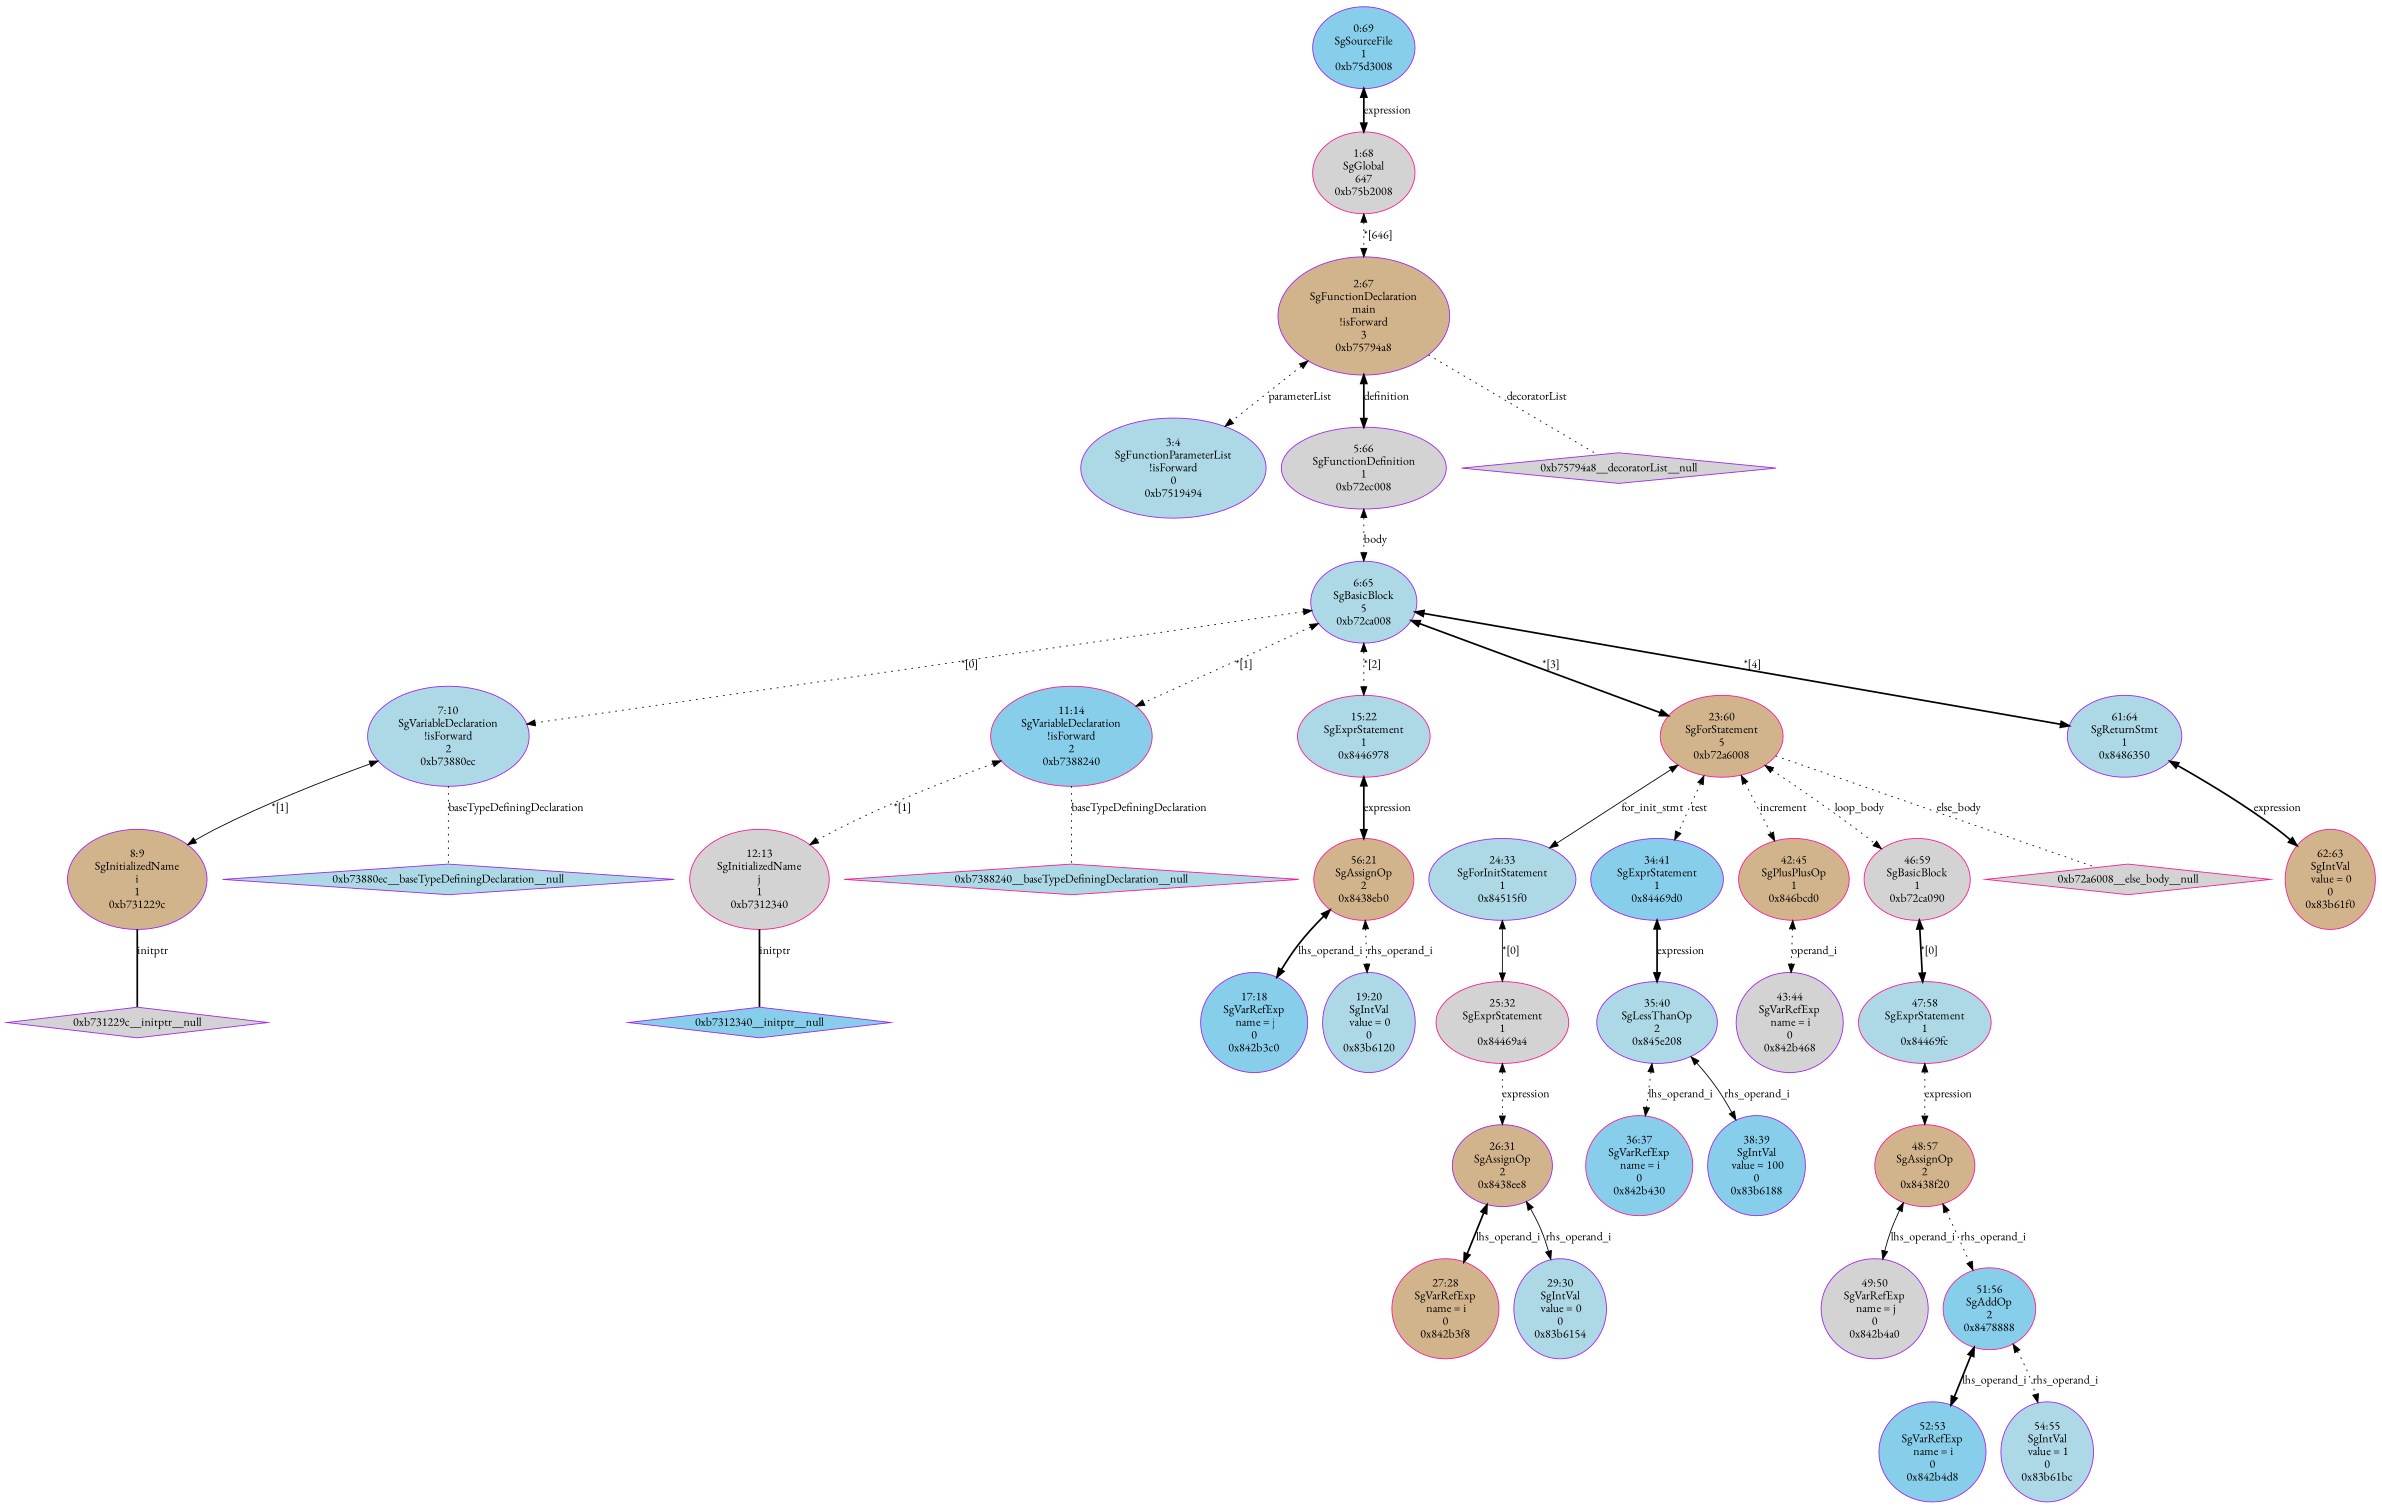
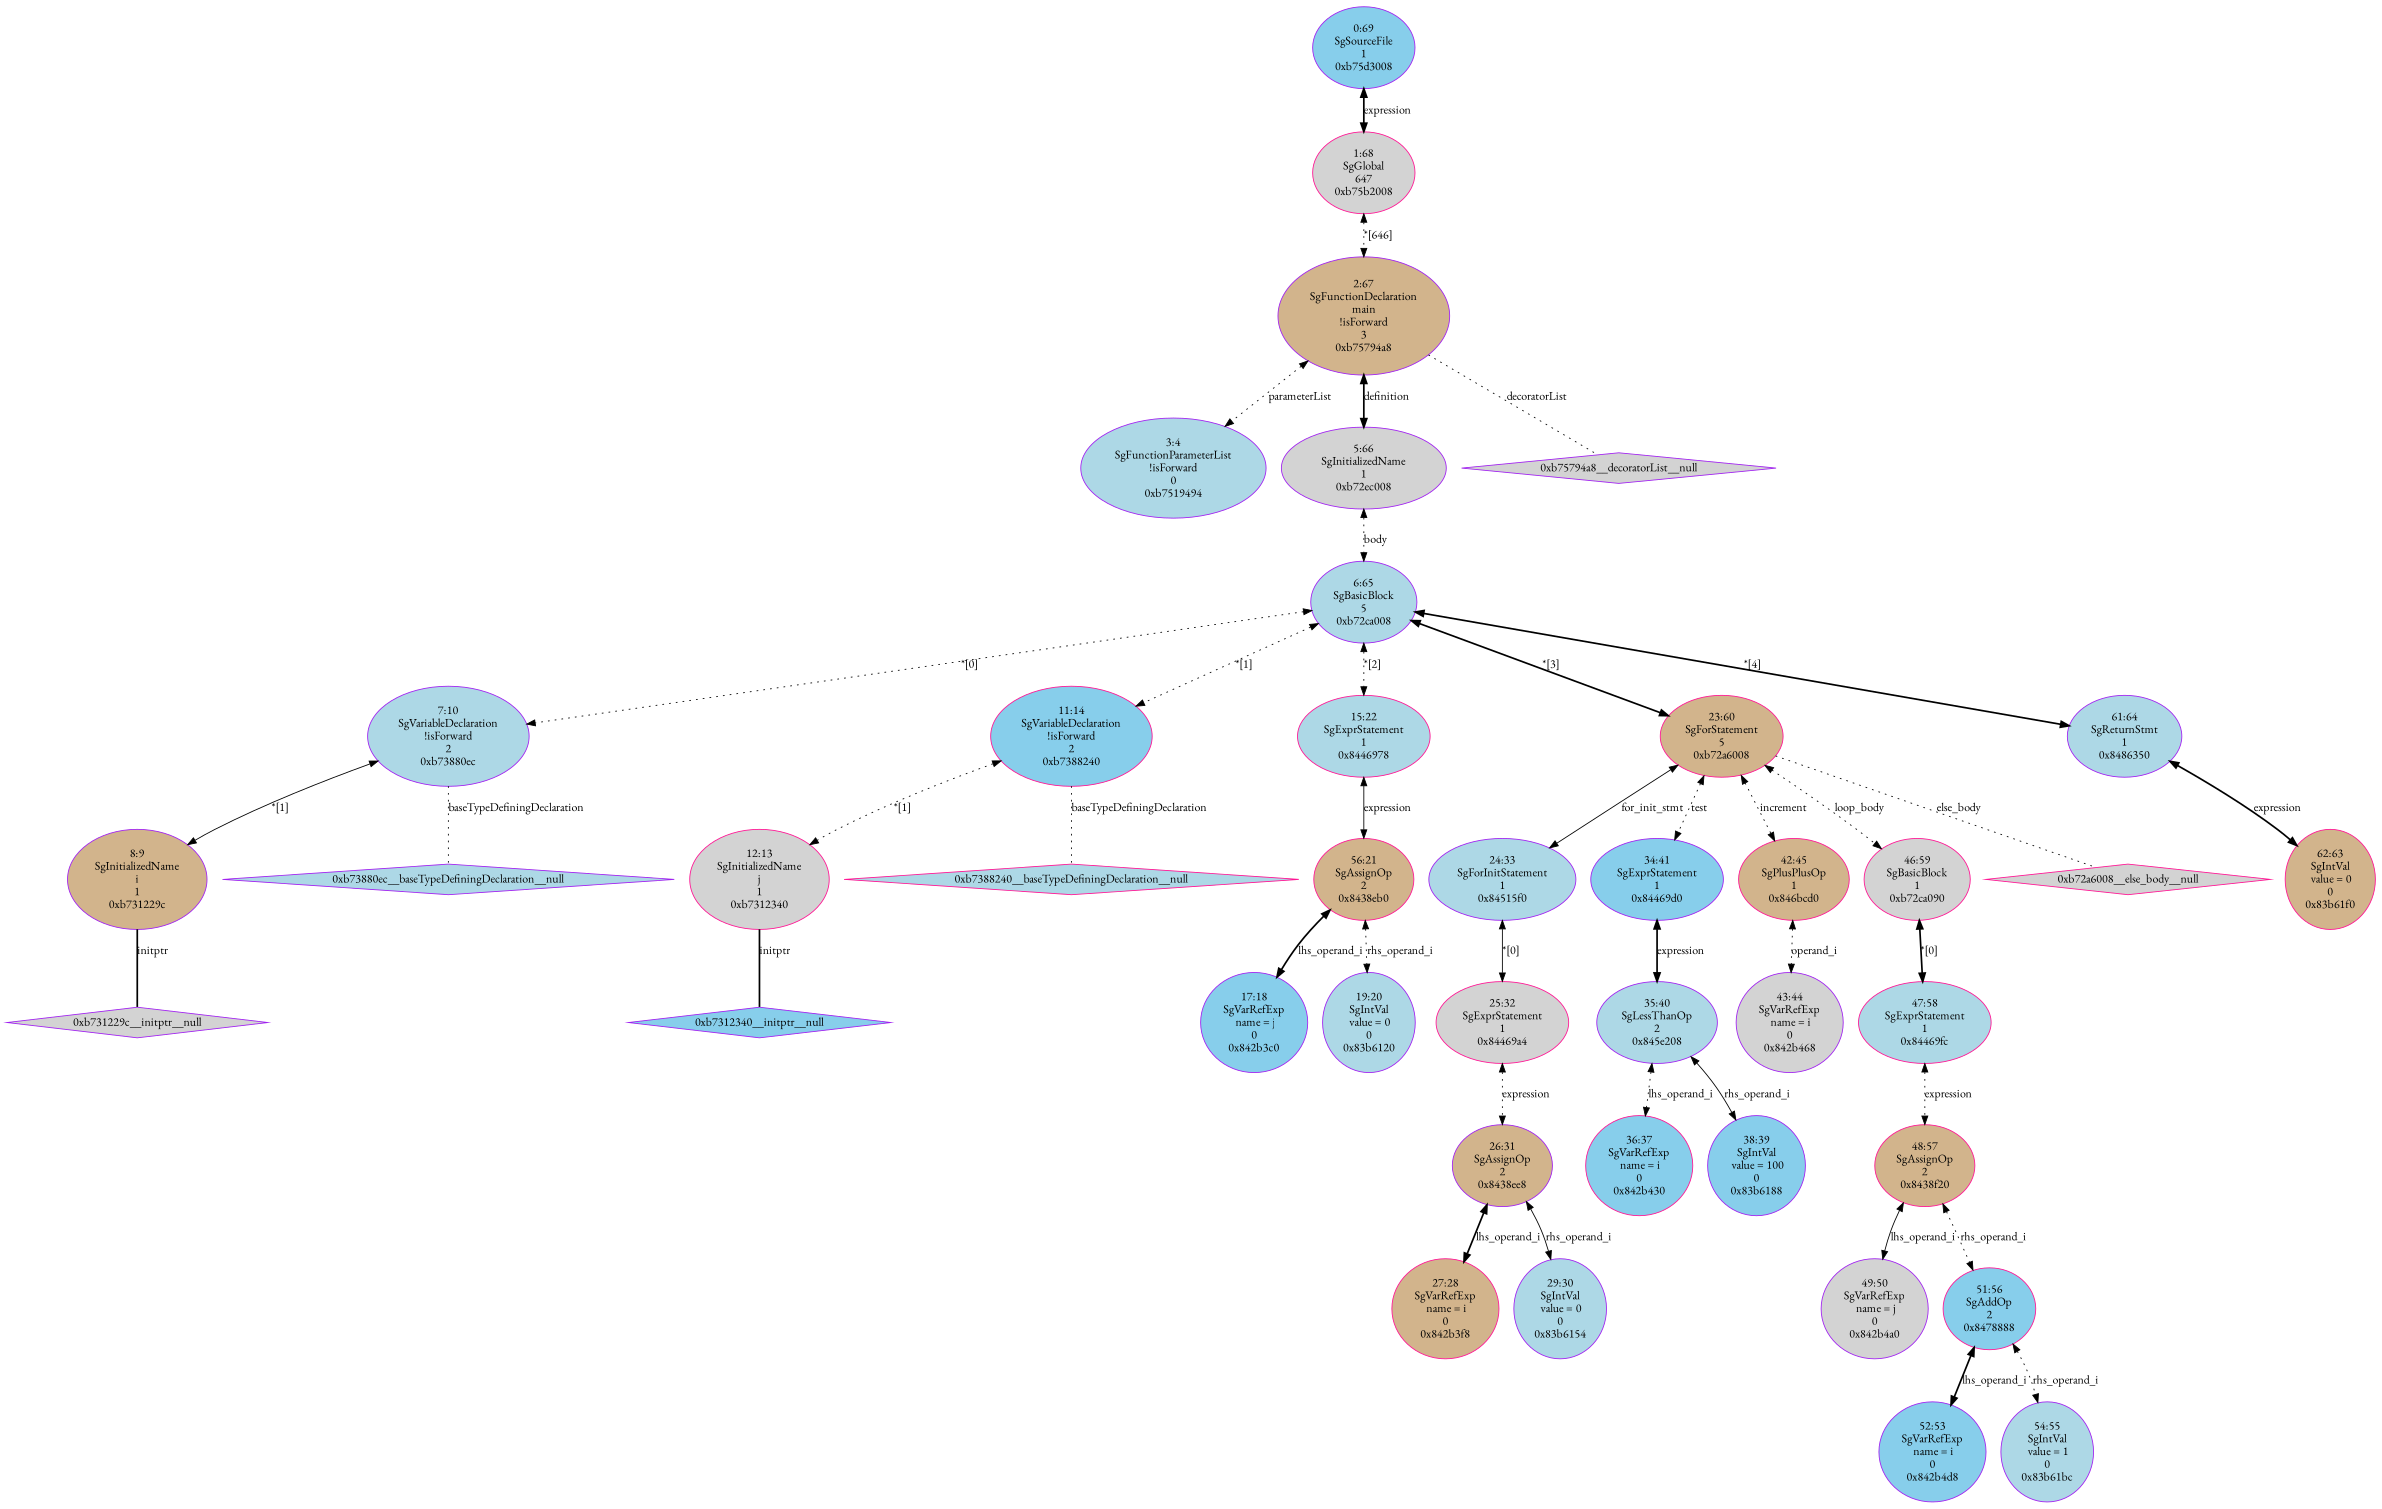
node "5:66 SgFunctionDefinition 1 0xb72ec008": label "5:66 SgFunctionDefinition 1 0xb72ec008" -> "5:66 SgInitializedName 1 0xb72ec008"
edge "15:22 SgExprStatement 1 0x8446978" -- "56:21 SgAssignOp 2 0x8438eb0": style bold -> solid
